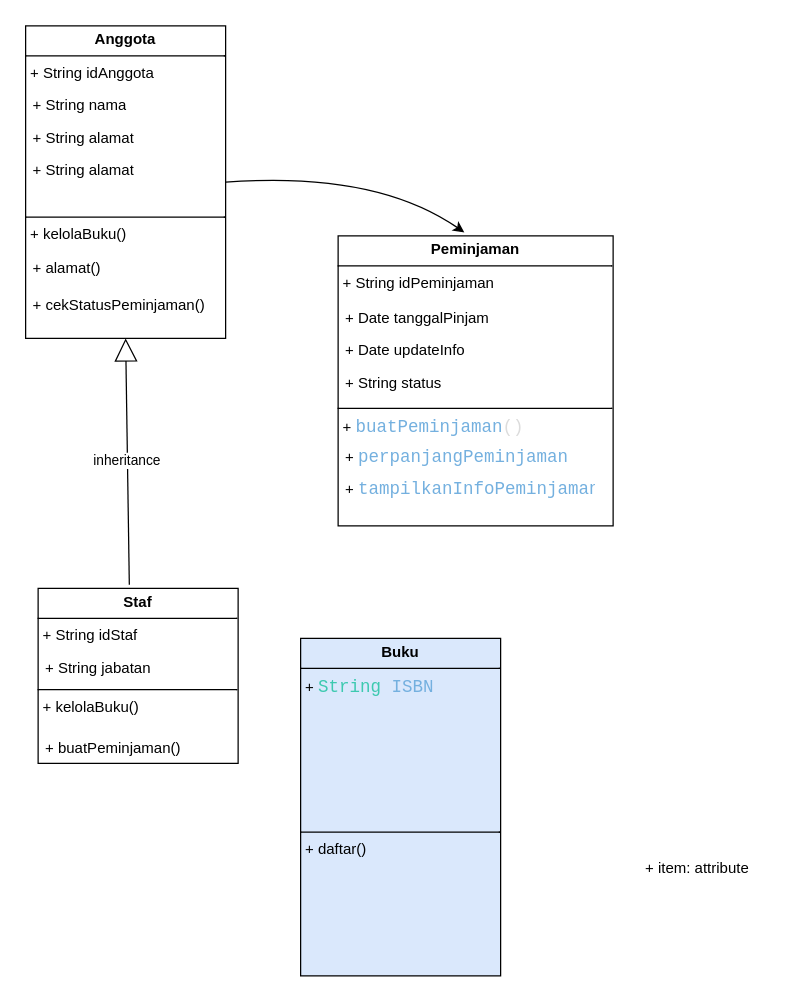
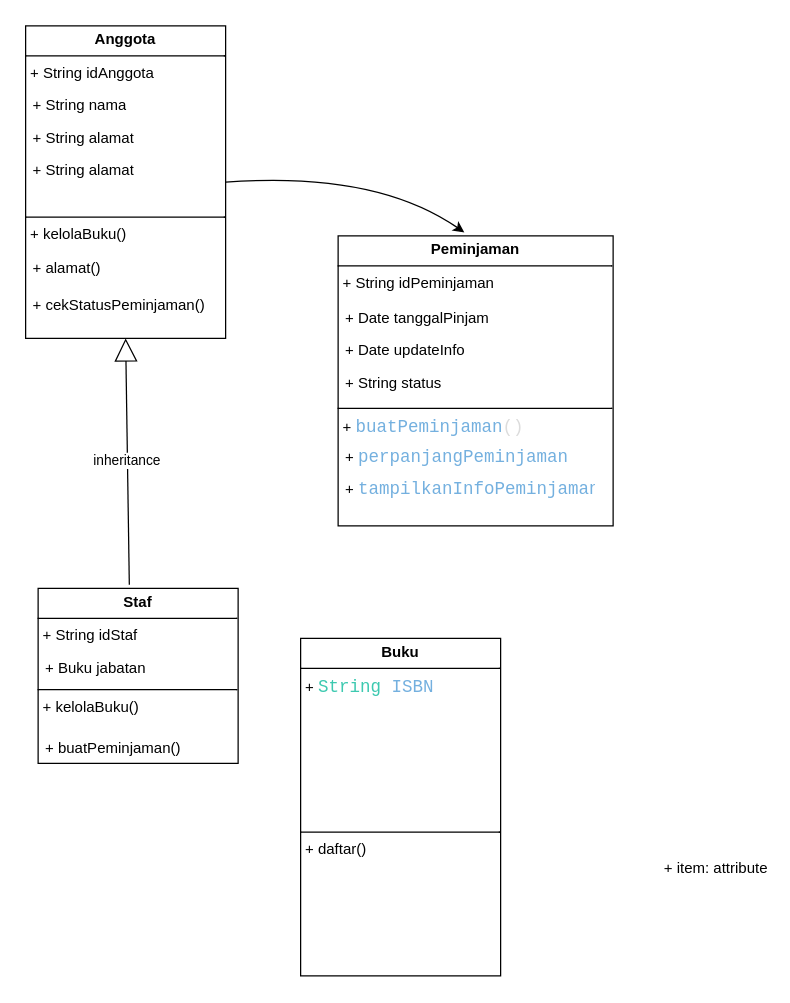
node "+ String jabatan": label "+ String jabatan" -> "+ Buku jabatan"
node "Buku + String ISBN + daftar()": fillcolor #dae8fc -> #ffffff
node "+ item: attribute": moved (701, 867) -> (719, 867)
